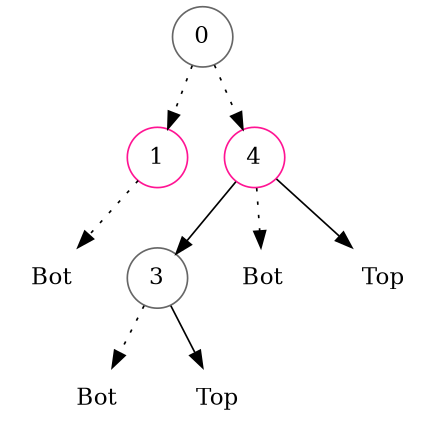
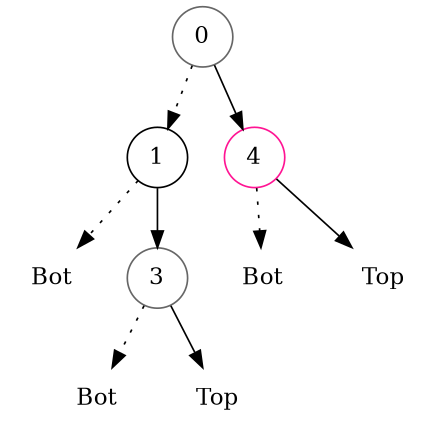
edge "0" -> "4": style dotted -> solid
node "1": color deeppink -> black
edge "4" -> "3": now "1" -> "3"
